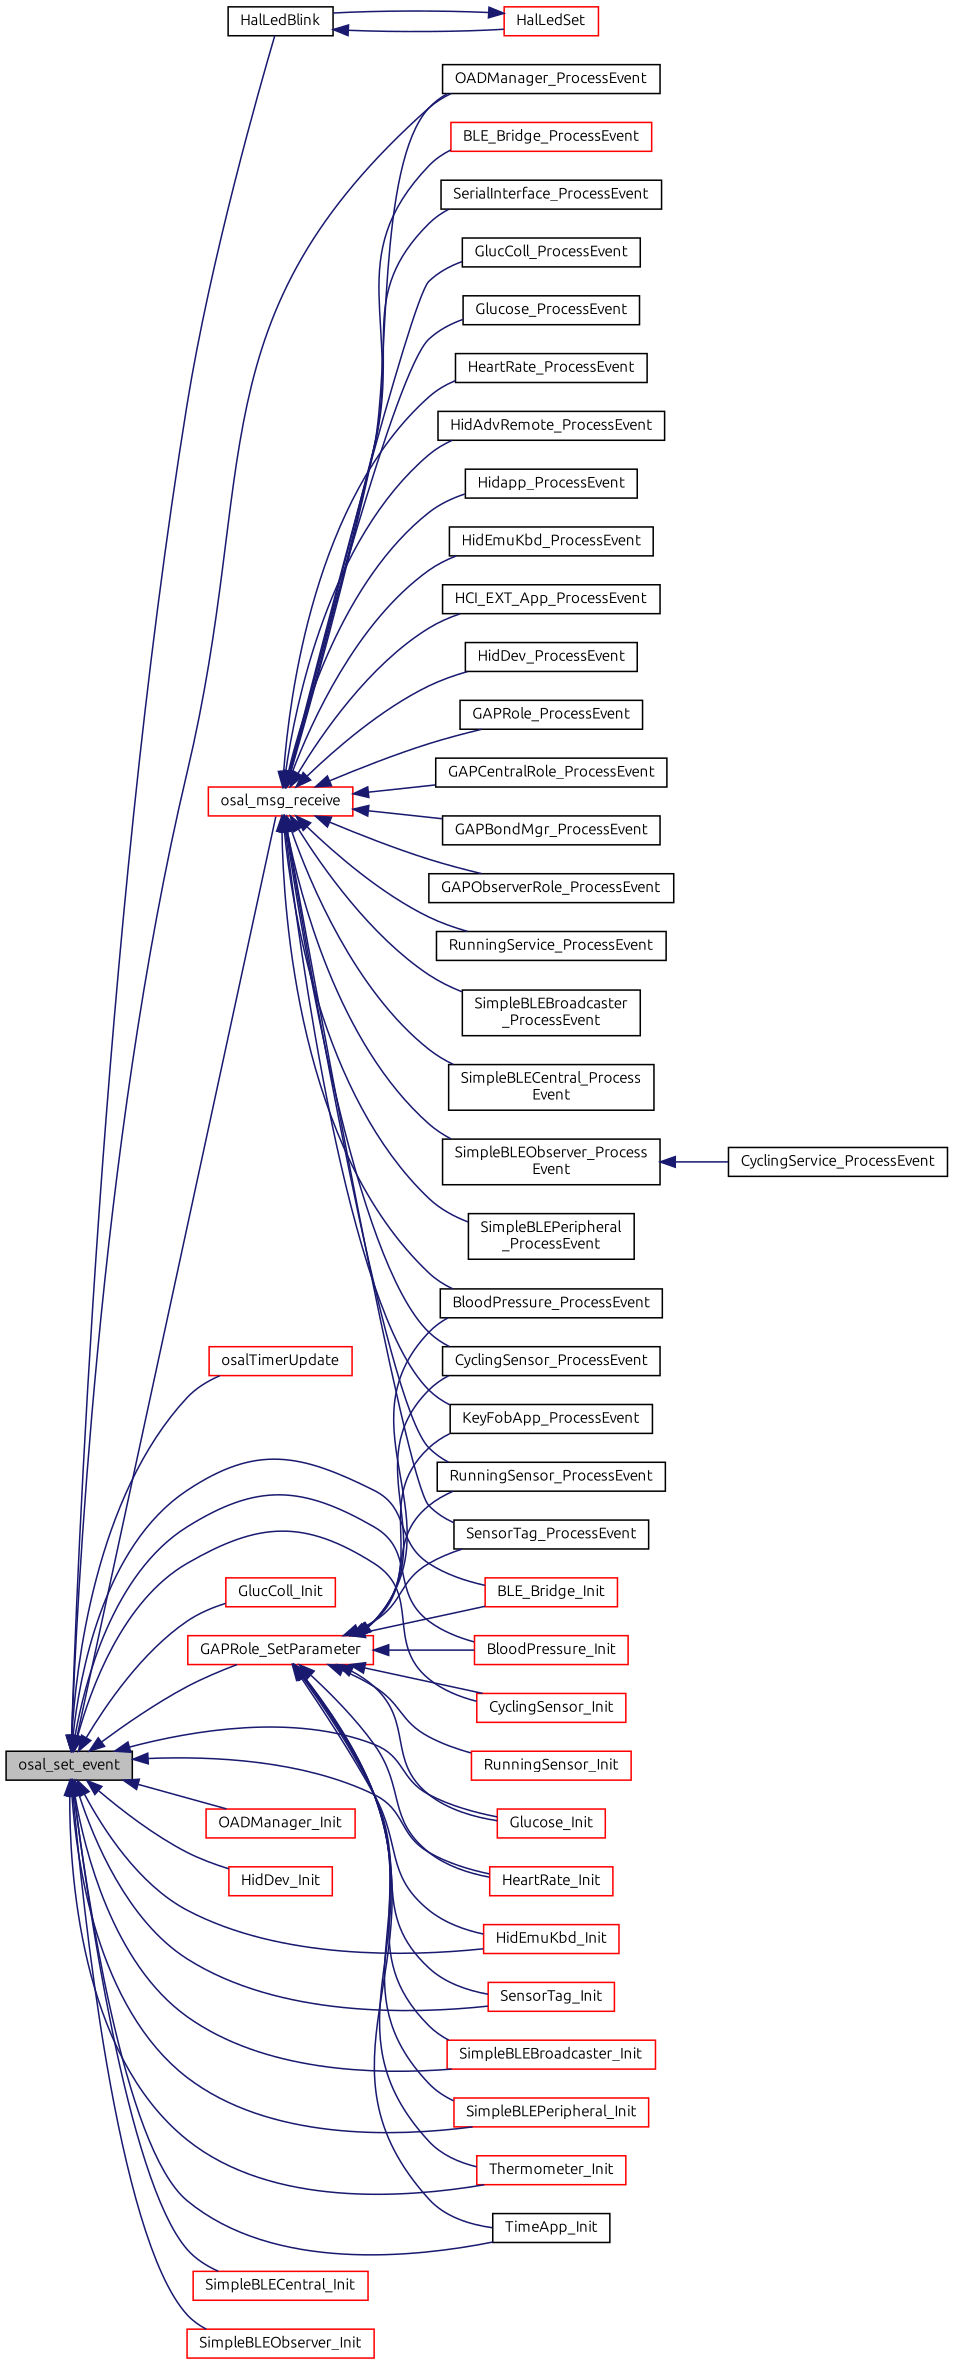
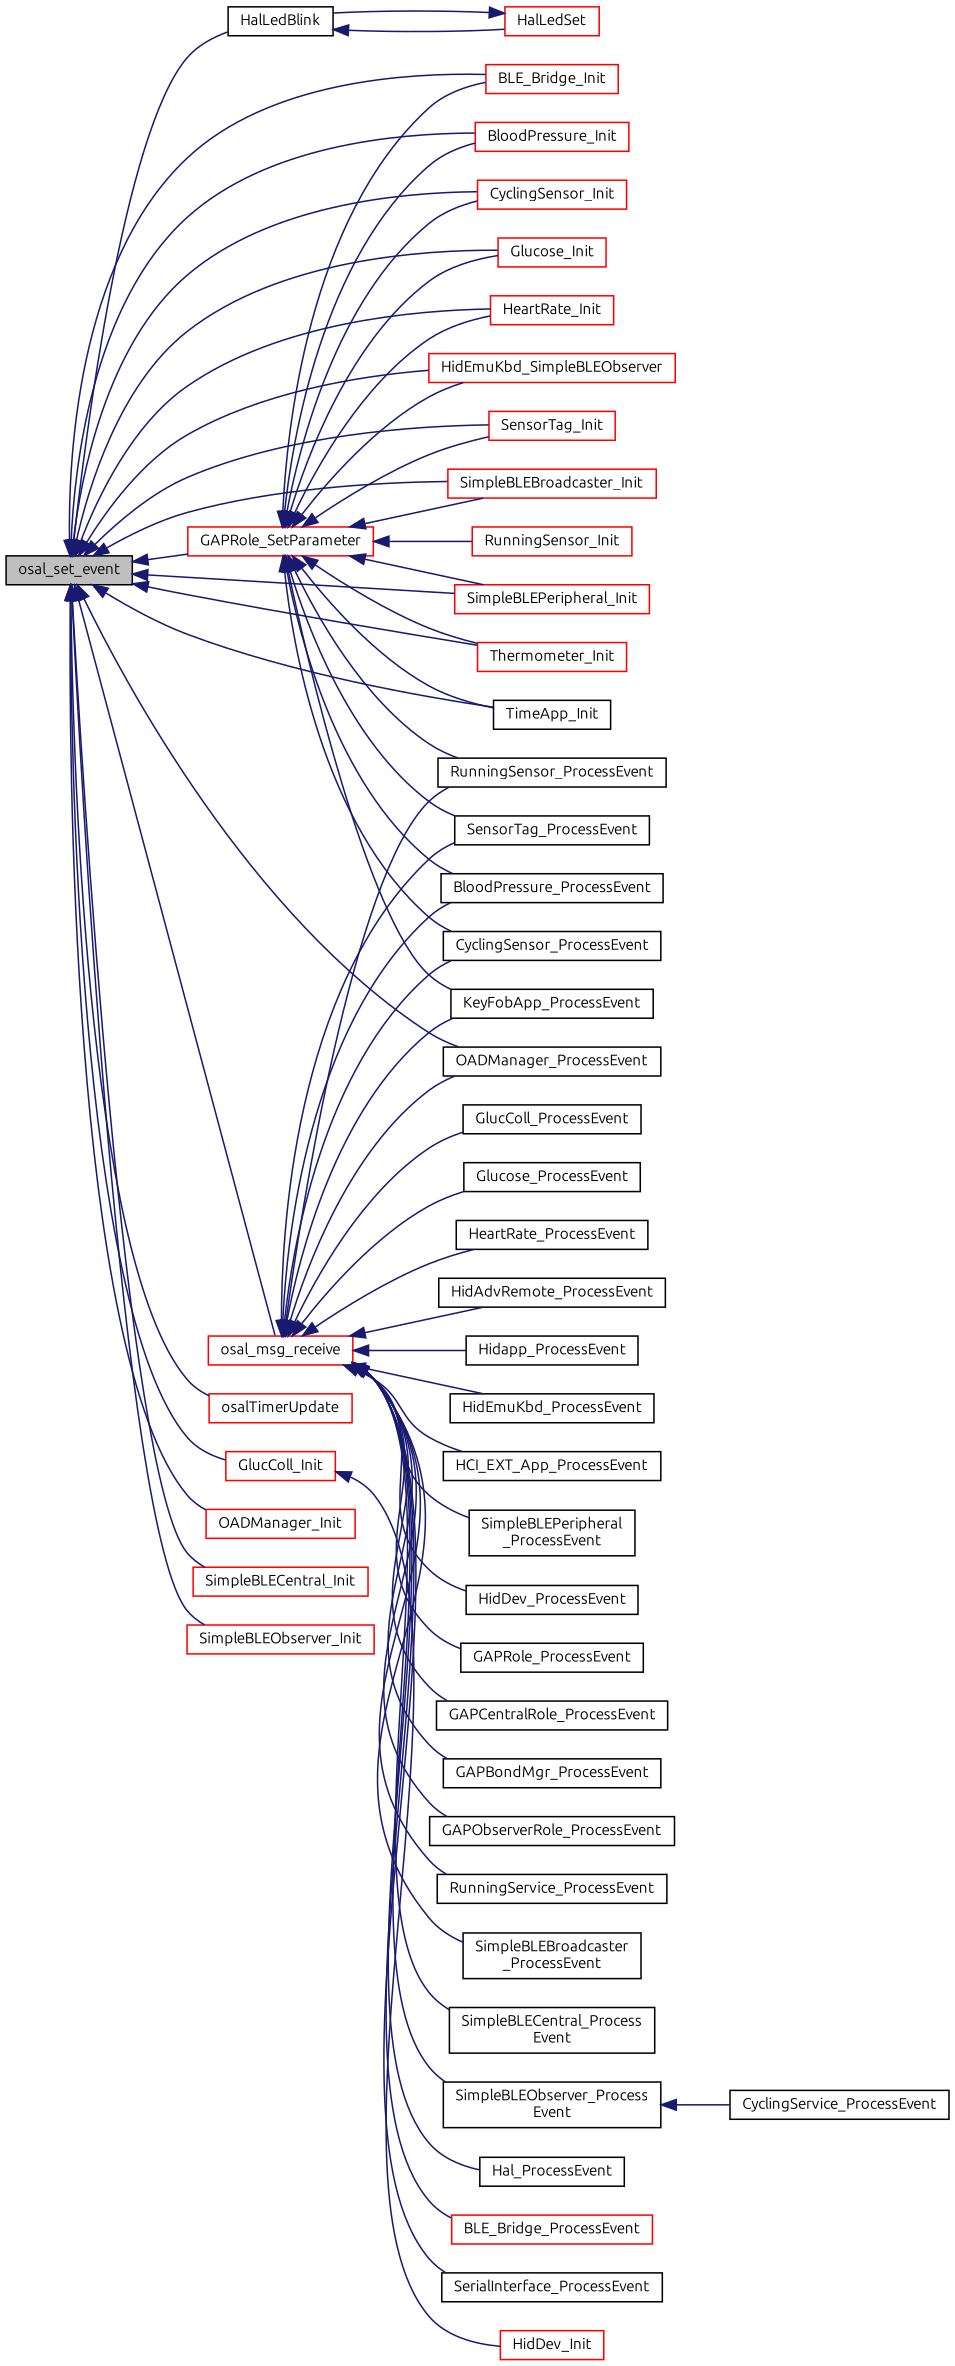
edge "HidDev_Init" -> "osal_set_event": now "HidDev_Init" -> "GlucColl_Init"
node "HidEmuKbd_Init": label "HidEmuKbd_Init" -> "HidEmuKbd_SimpleBLEObserver"
node "Hal_ProcessEvent": added
